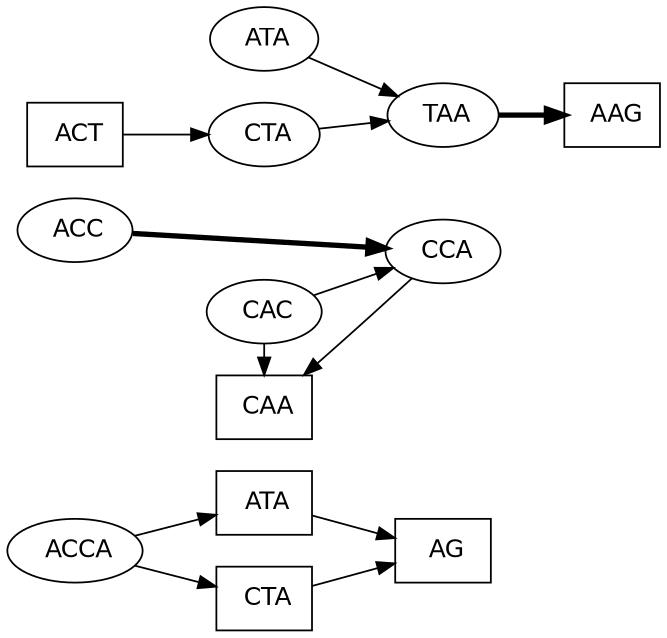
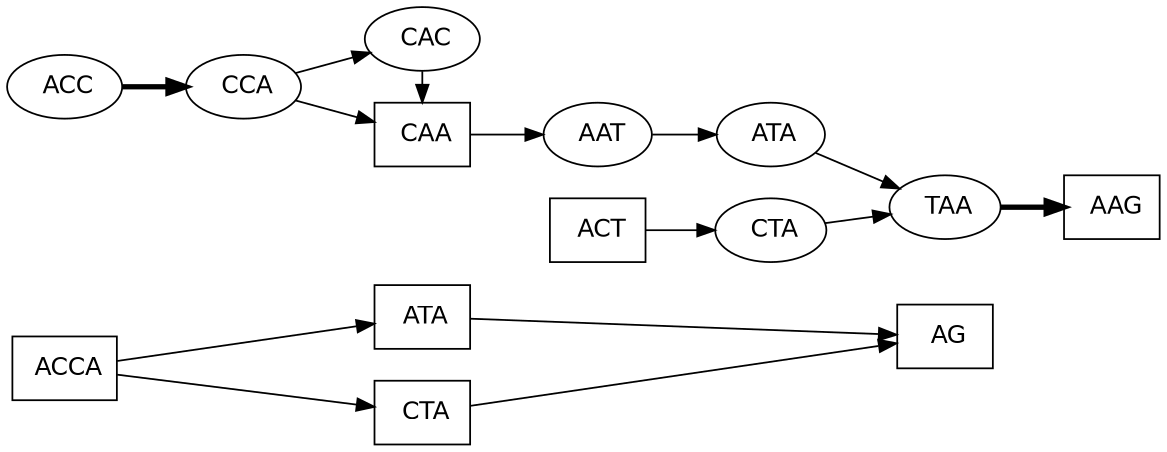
node "AAT": added
edge "CAC" -> "CCA": reversed
node "ACCA": shape ellipse -> box
